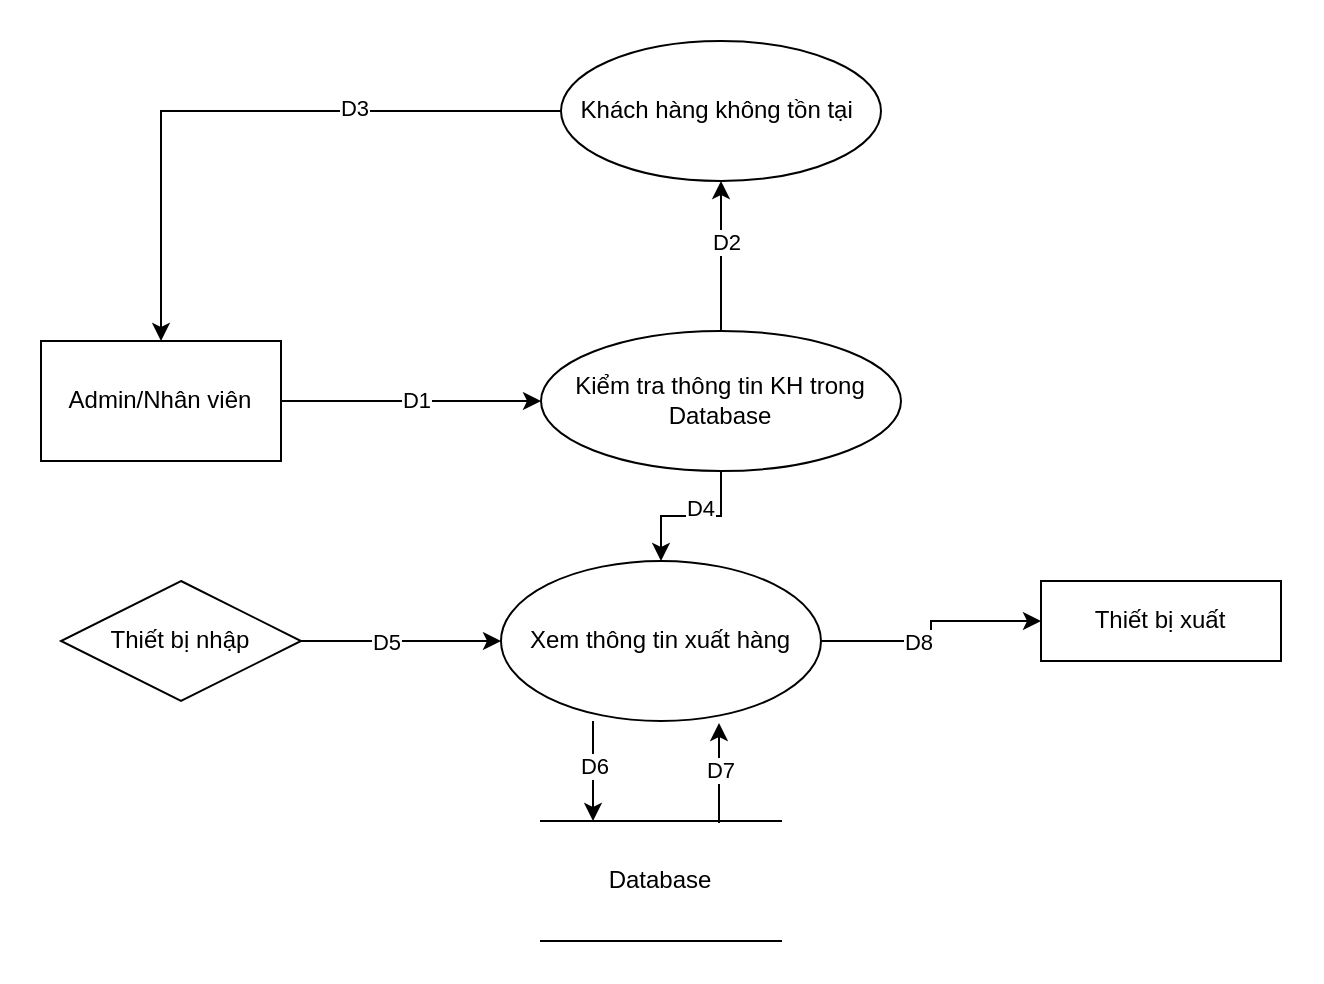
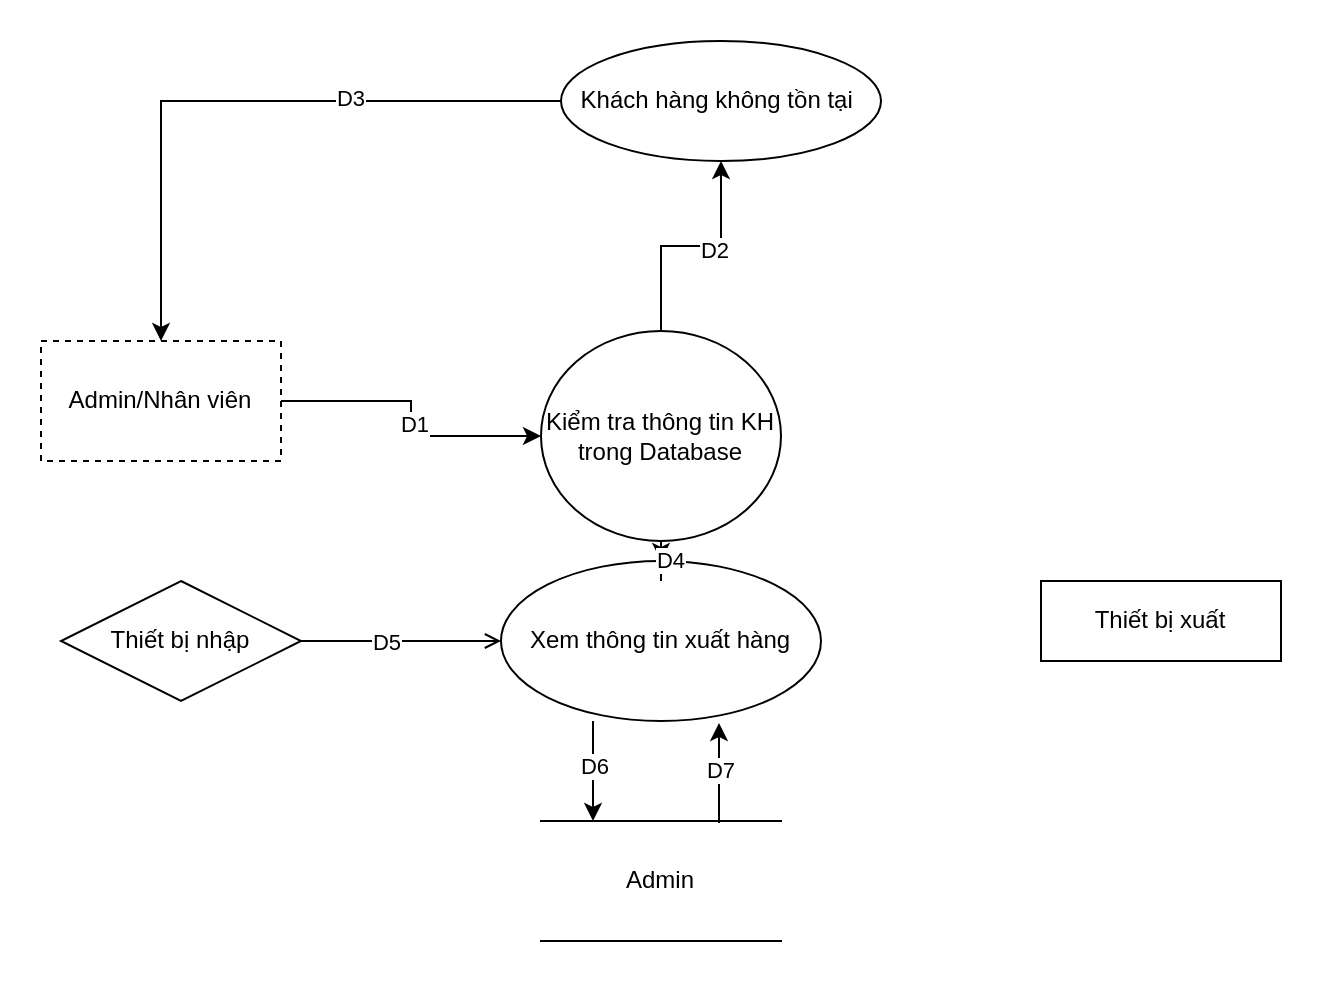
node "Khách hàng không tồn tại": size 320x140 -> 320x120
node "Admin/Nhân viên": style solid -> dashed
node "Kiểm tra thông tin KH trong Database": size 360x140 -> 240x210
edge "Xem thông tin xuất hàng" -> "Thiết bị xuất": removed, label "D8"
edge "Thiết bị nhập" -> "Xem thông tin xuất hàng": arrowhead classic -> open
node "Database": label "Database" -> "Admin"
